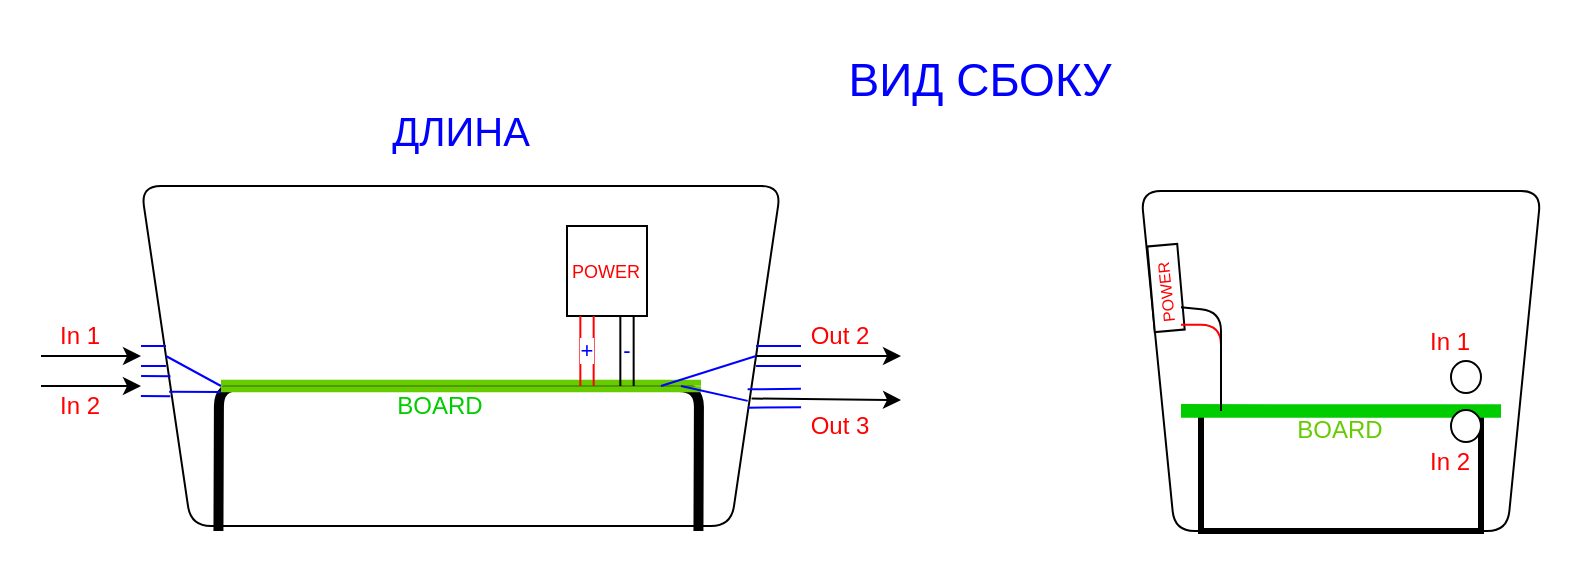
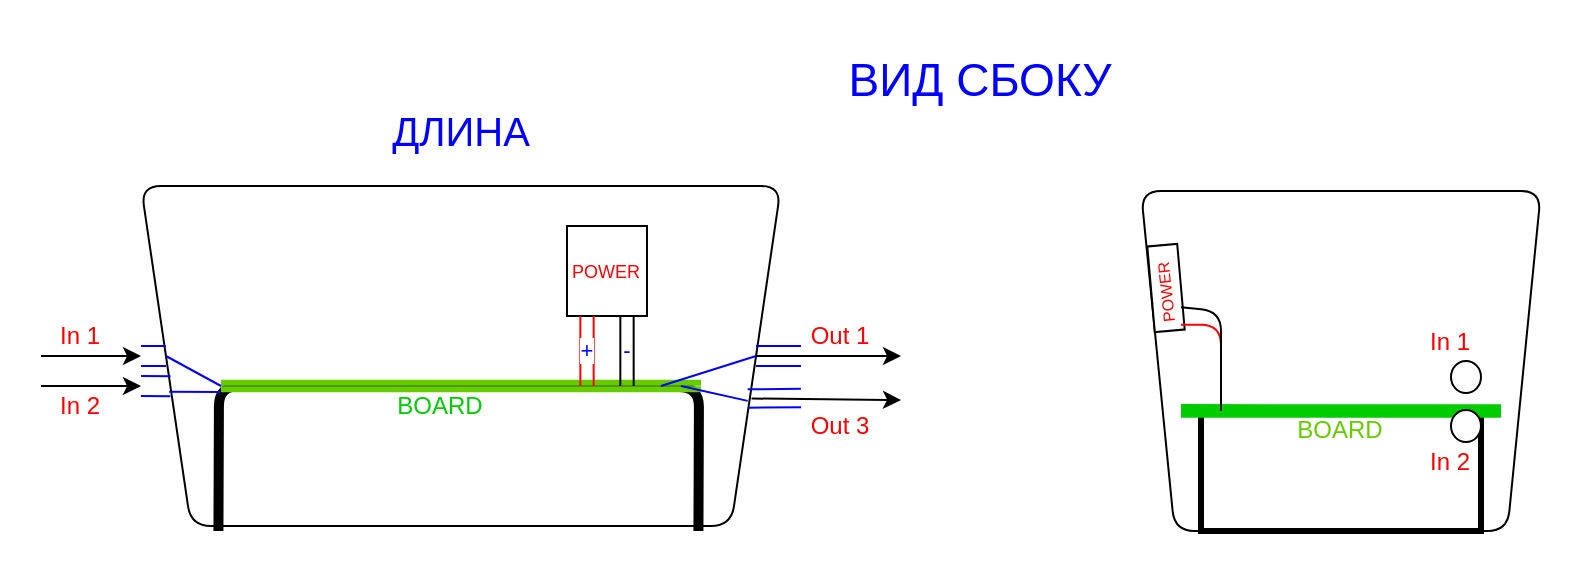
node "Out 2": label "Out 2" -> "Out 1"
